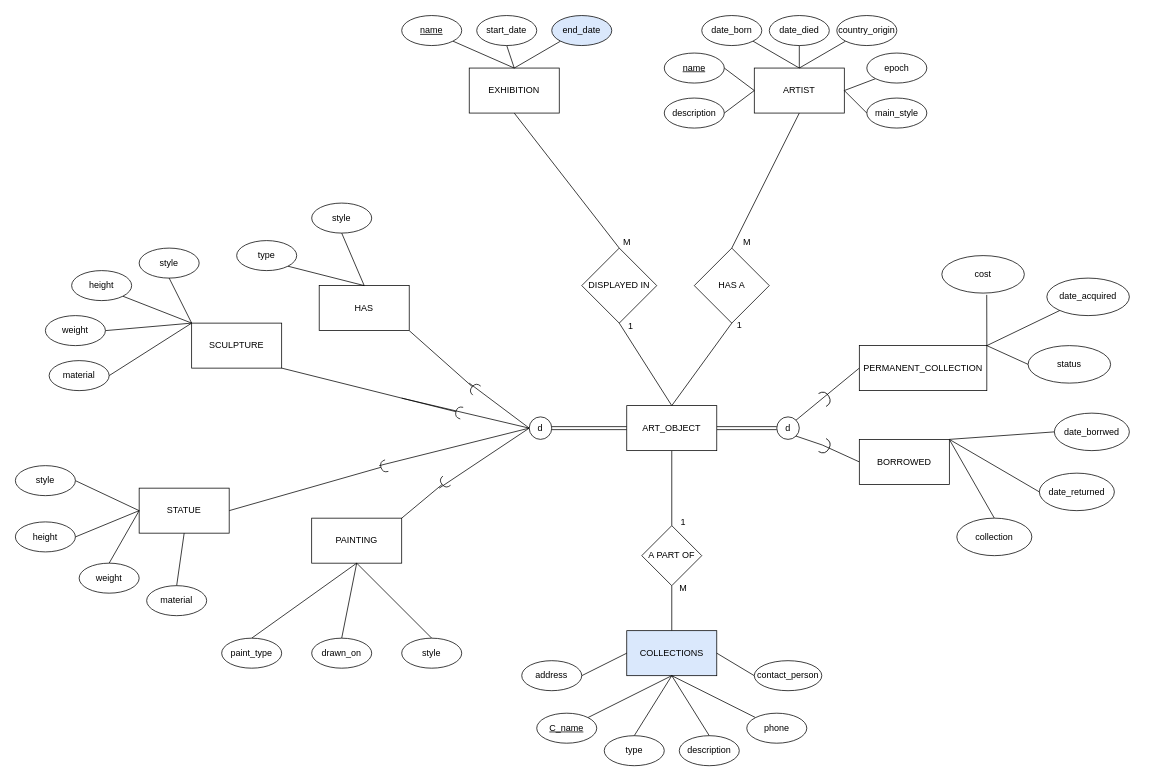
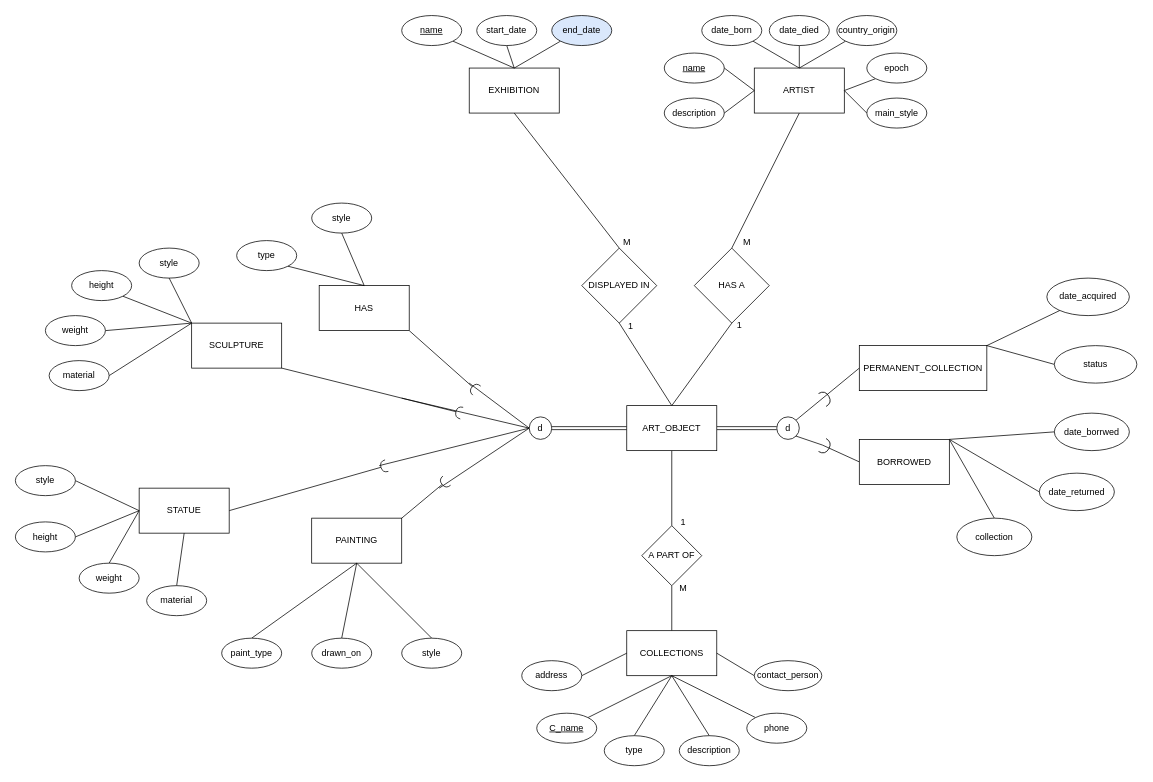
node "cost": removed
edge "cost" -- "PERMANENT_COLLECTION": removed
node "status": moved (1069, 364) -> (1095, 364)
node "COLLECTIONS": fillcolor #dae8fc -> #ffffff
